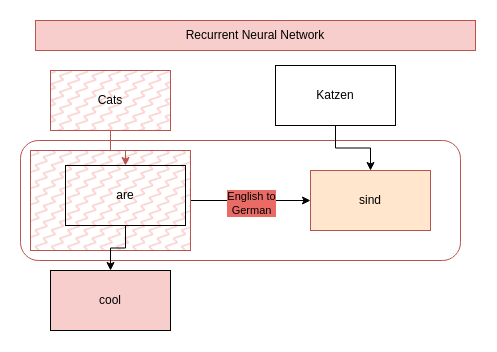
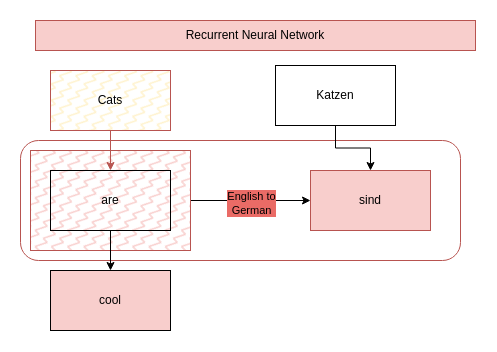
node "Cats": fillcolor #f8cecc -> #fff2cc
node "are": moved (126, 196) -> (111, 201)
node "sind": fillcolor #ffe6cc -> #f8cecc
